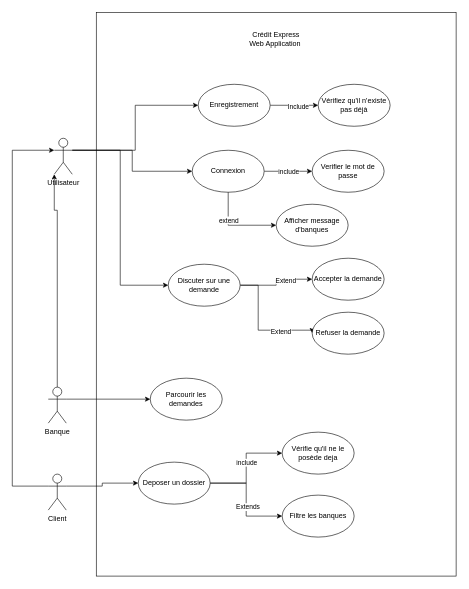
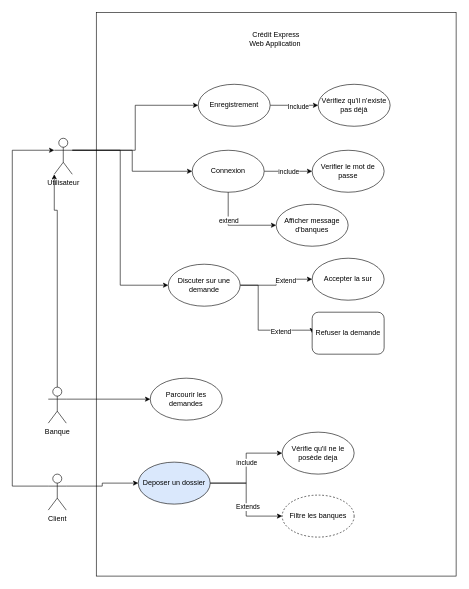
node "Accepter la demande": label "Accepter la demande" -> "Accepter la sur"
node "Refuser la demande": shape ellipse -> rounded rectangle
node "Deposer un dossier": fillcolor #ffffff -> #dae8fc
node "Filtre les banques": style solid -> dashed
